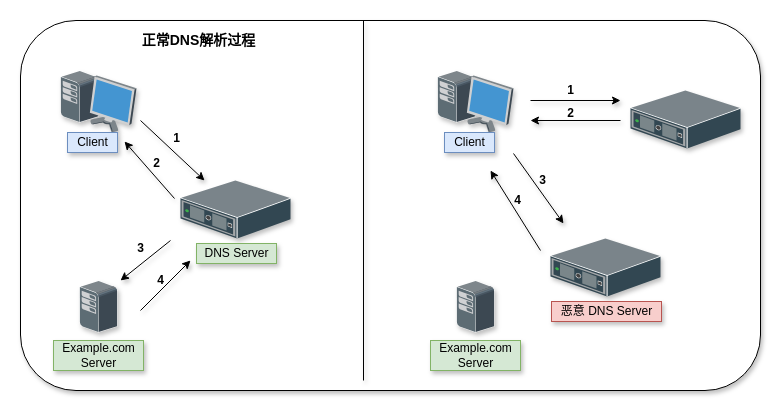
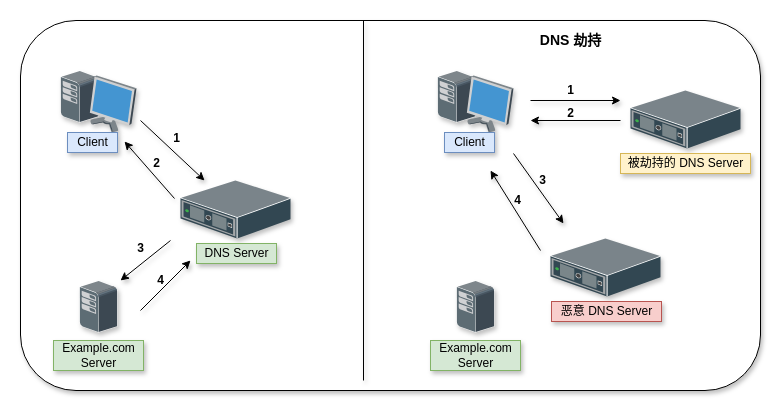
node "正常DNS解析过程": removed
node "DNS 劫持": added
node "被劫持的 DNS Server": added
